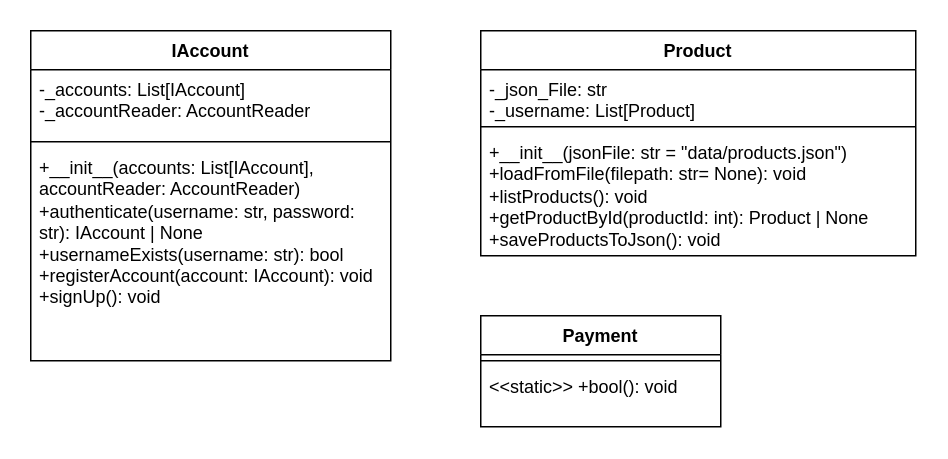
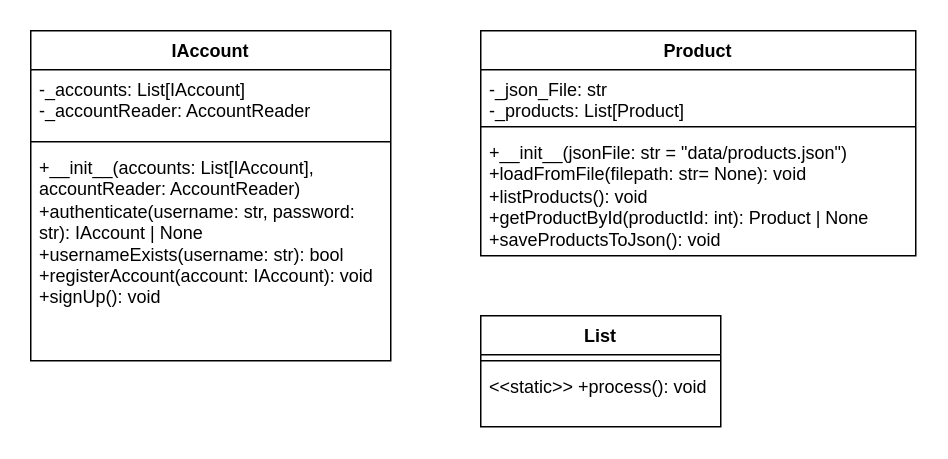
node "-_json_File: str -_username: List[Product]": label "-_json_File: str -_username: List[Product]" -> "-_json_File: str -_products: List[Product]"
node "Payment": label "Payment" -> "List"
node "<<static>> +bool(): void": label "<<static>> +bool(): void" -> "<<static>> +process(): void"
